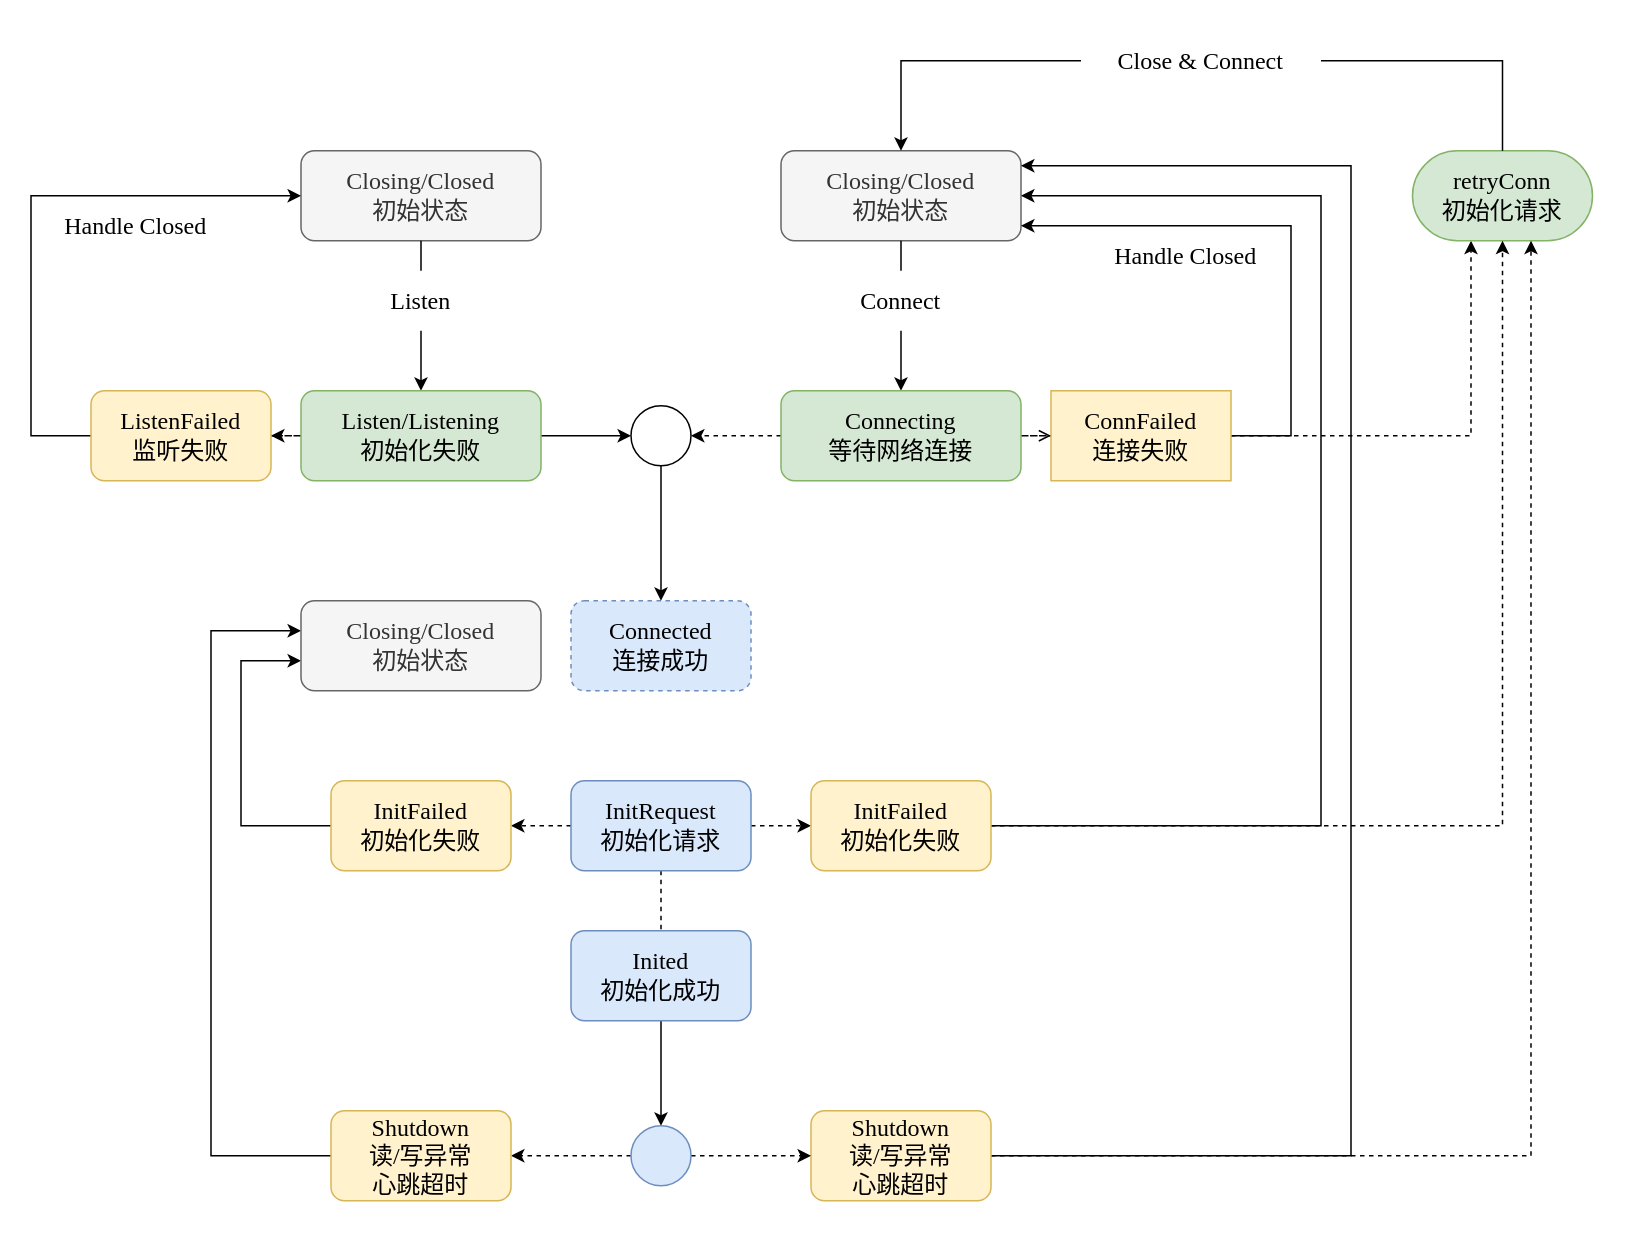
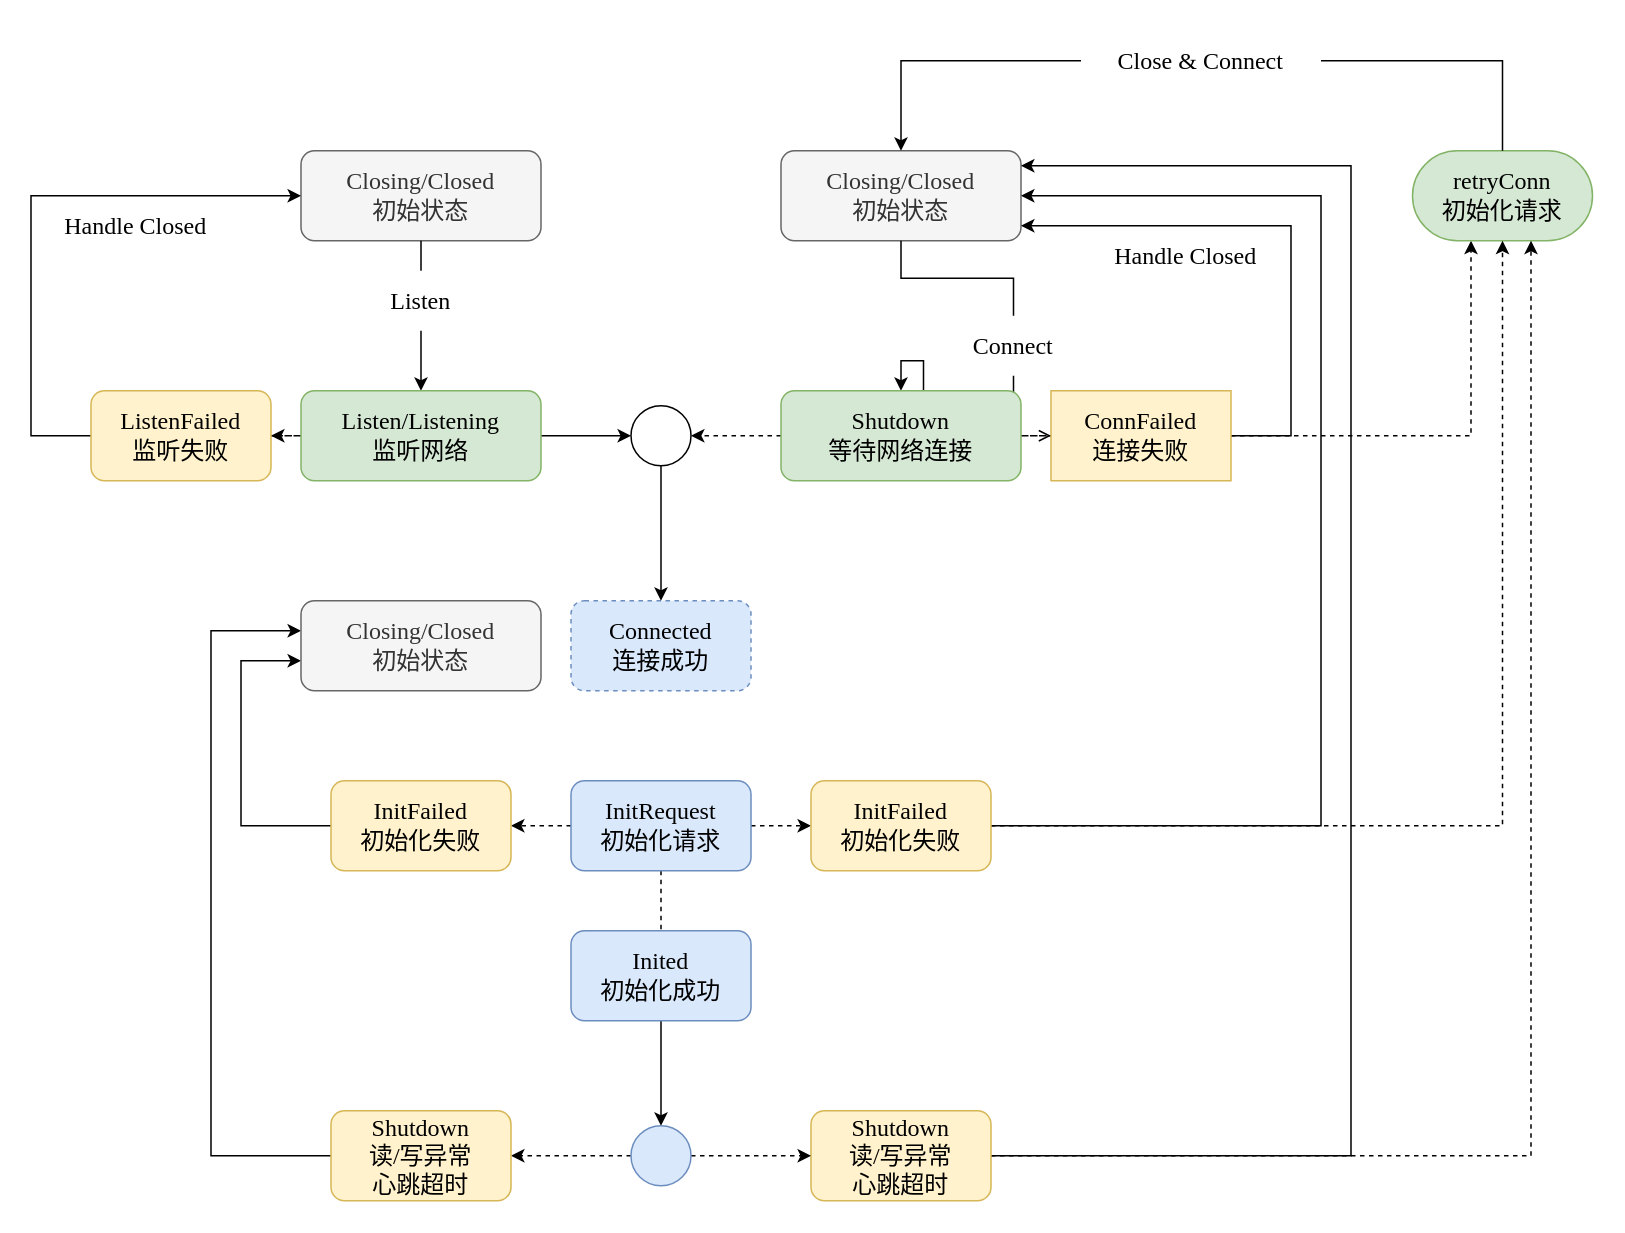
node "Connect": moved (901, 301) -> (1013, 346)
node "Listen/Listening 初始化失败": label "Listen/Listening 初始化失败" -> "Listen/Listening 监听网络"
node "Connecting 等待网络连接": label "Connecting 等待网络连接" -> "Shutdown 等待网络连接"
